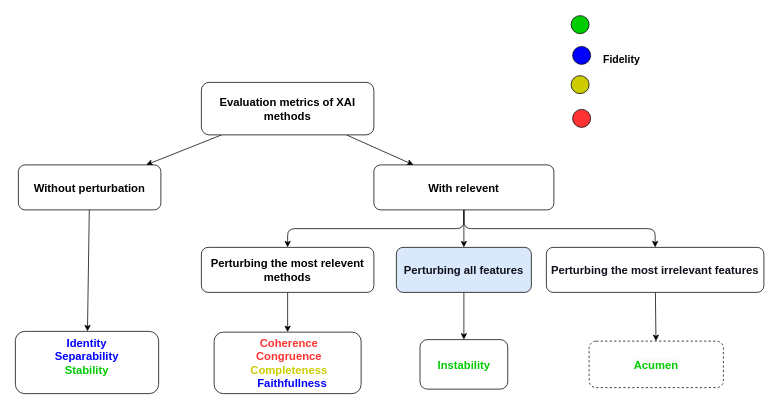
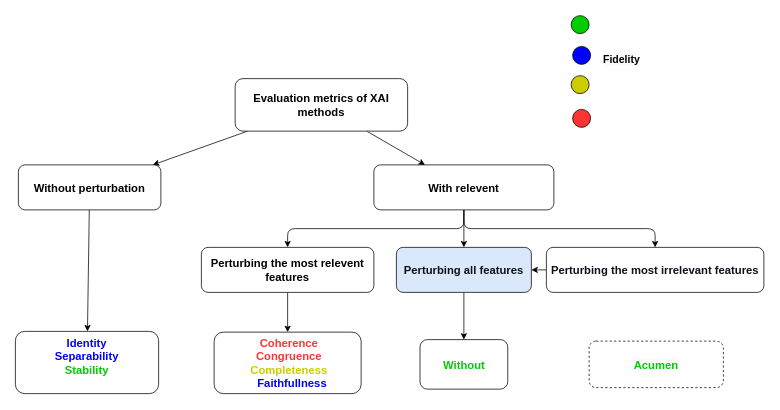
node "Evaluation metrics of XAI methods": moved (288, 108) -> (321, 105)
node "Perturbing the most relevent methods": label "Perturbing the most relevent methods" -> "Perturbing the most relevent features"
edge "Perturbing the most irrelevant features" -> "Acumen": now "Perturbing the most irrelevant features" -> "Perturbing all features"
node "Instability": label "Instability" -> "Without"
